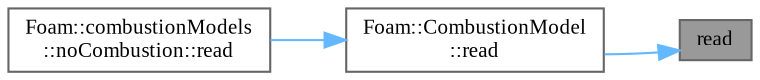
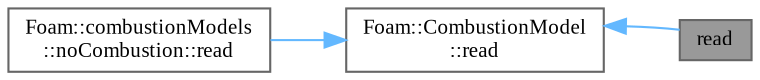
edge "Foam::CombustionModel ::read" -> "read": reversed
